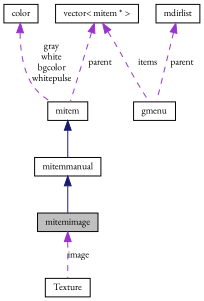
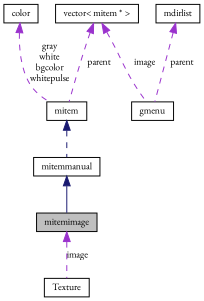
edge "gmenu" -> "vector< mitem * >": label "items" -> "image"
edge "mitemmanual" -> "mitem": style solid -> dashed
